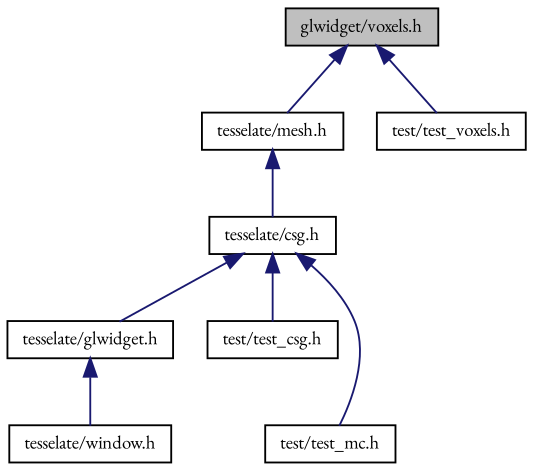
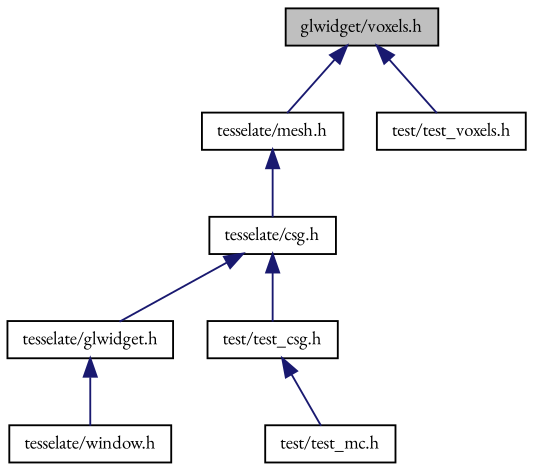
edge "test/test_mc.h" -> "tesselate/csg.h": now "test/test_mc.h" -> "test/test_csg.h"
